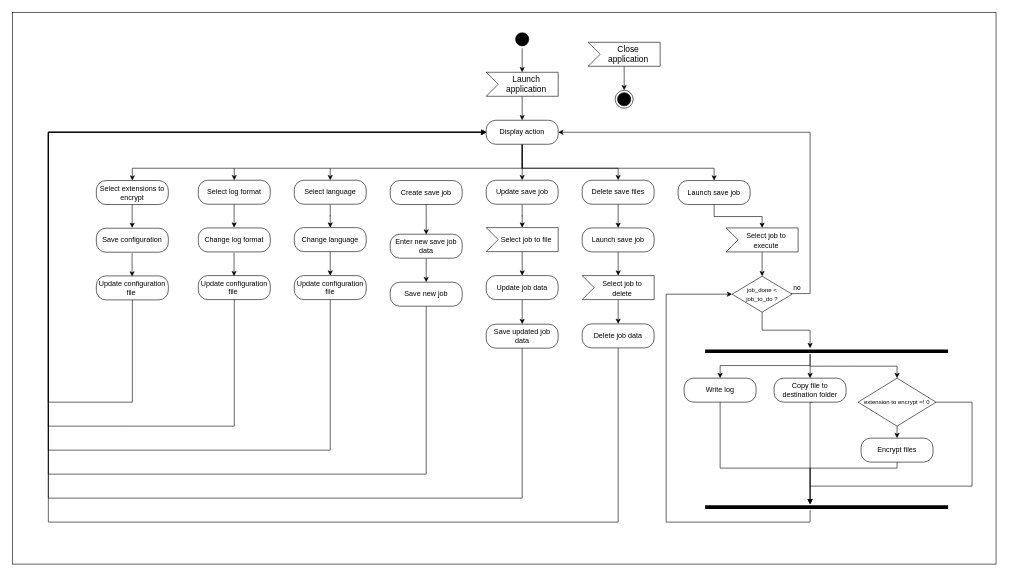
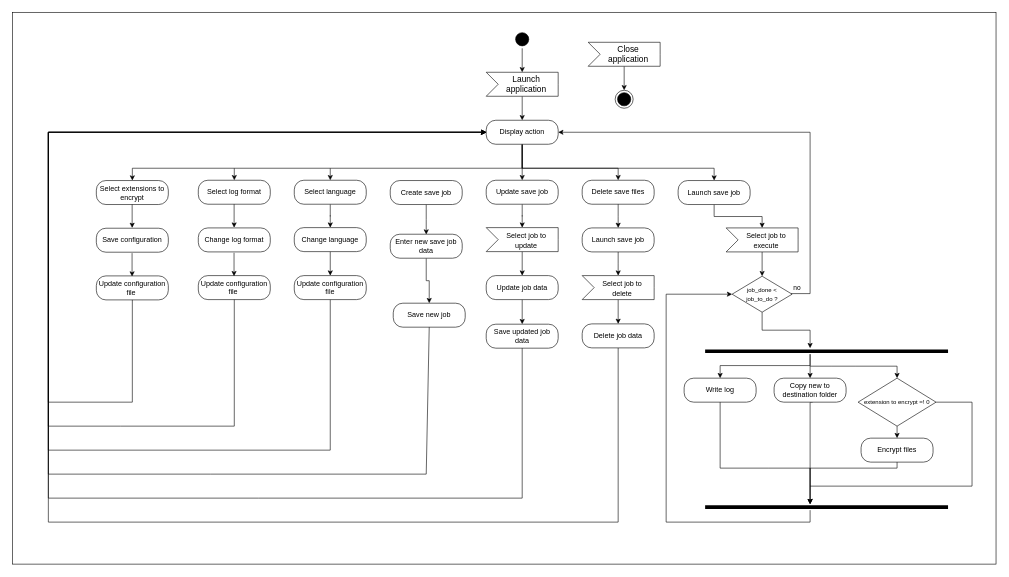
node "Select job to file": label "Select job to file" -> "Select job to update"
node "Save new job": moved (426, 294) -> (429, 315)
node "Copy file to destination folder": label "Copy file to destination folder" -> "Copy new to destination folder"
